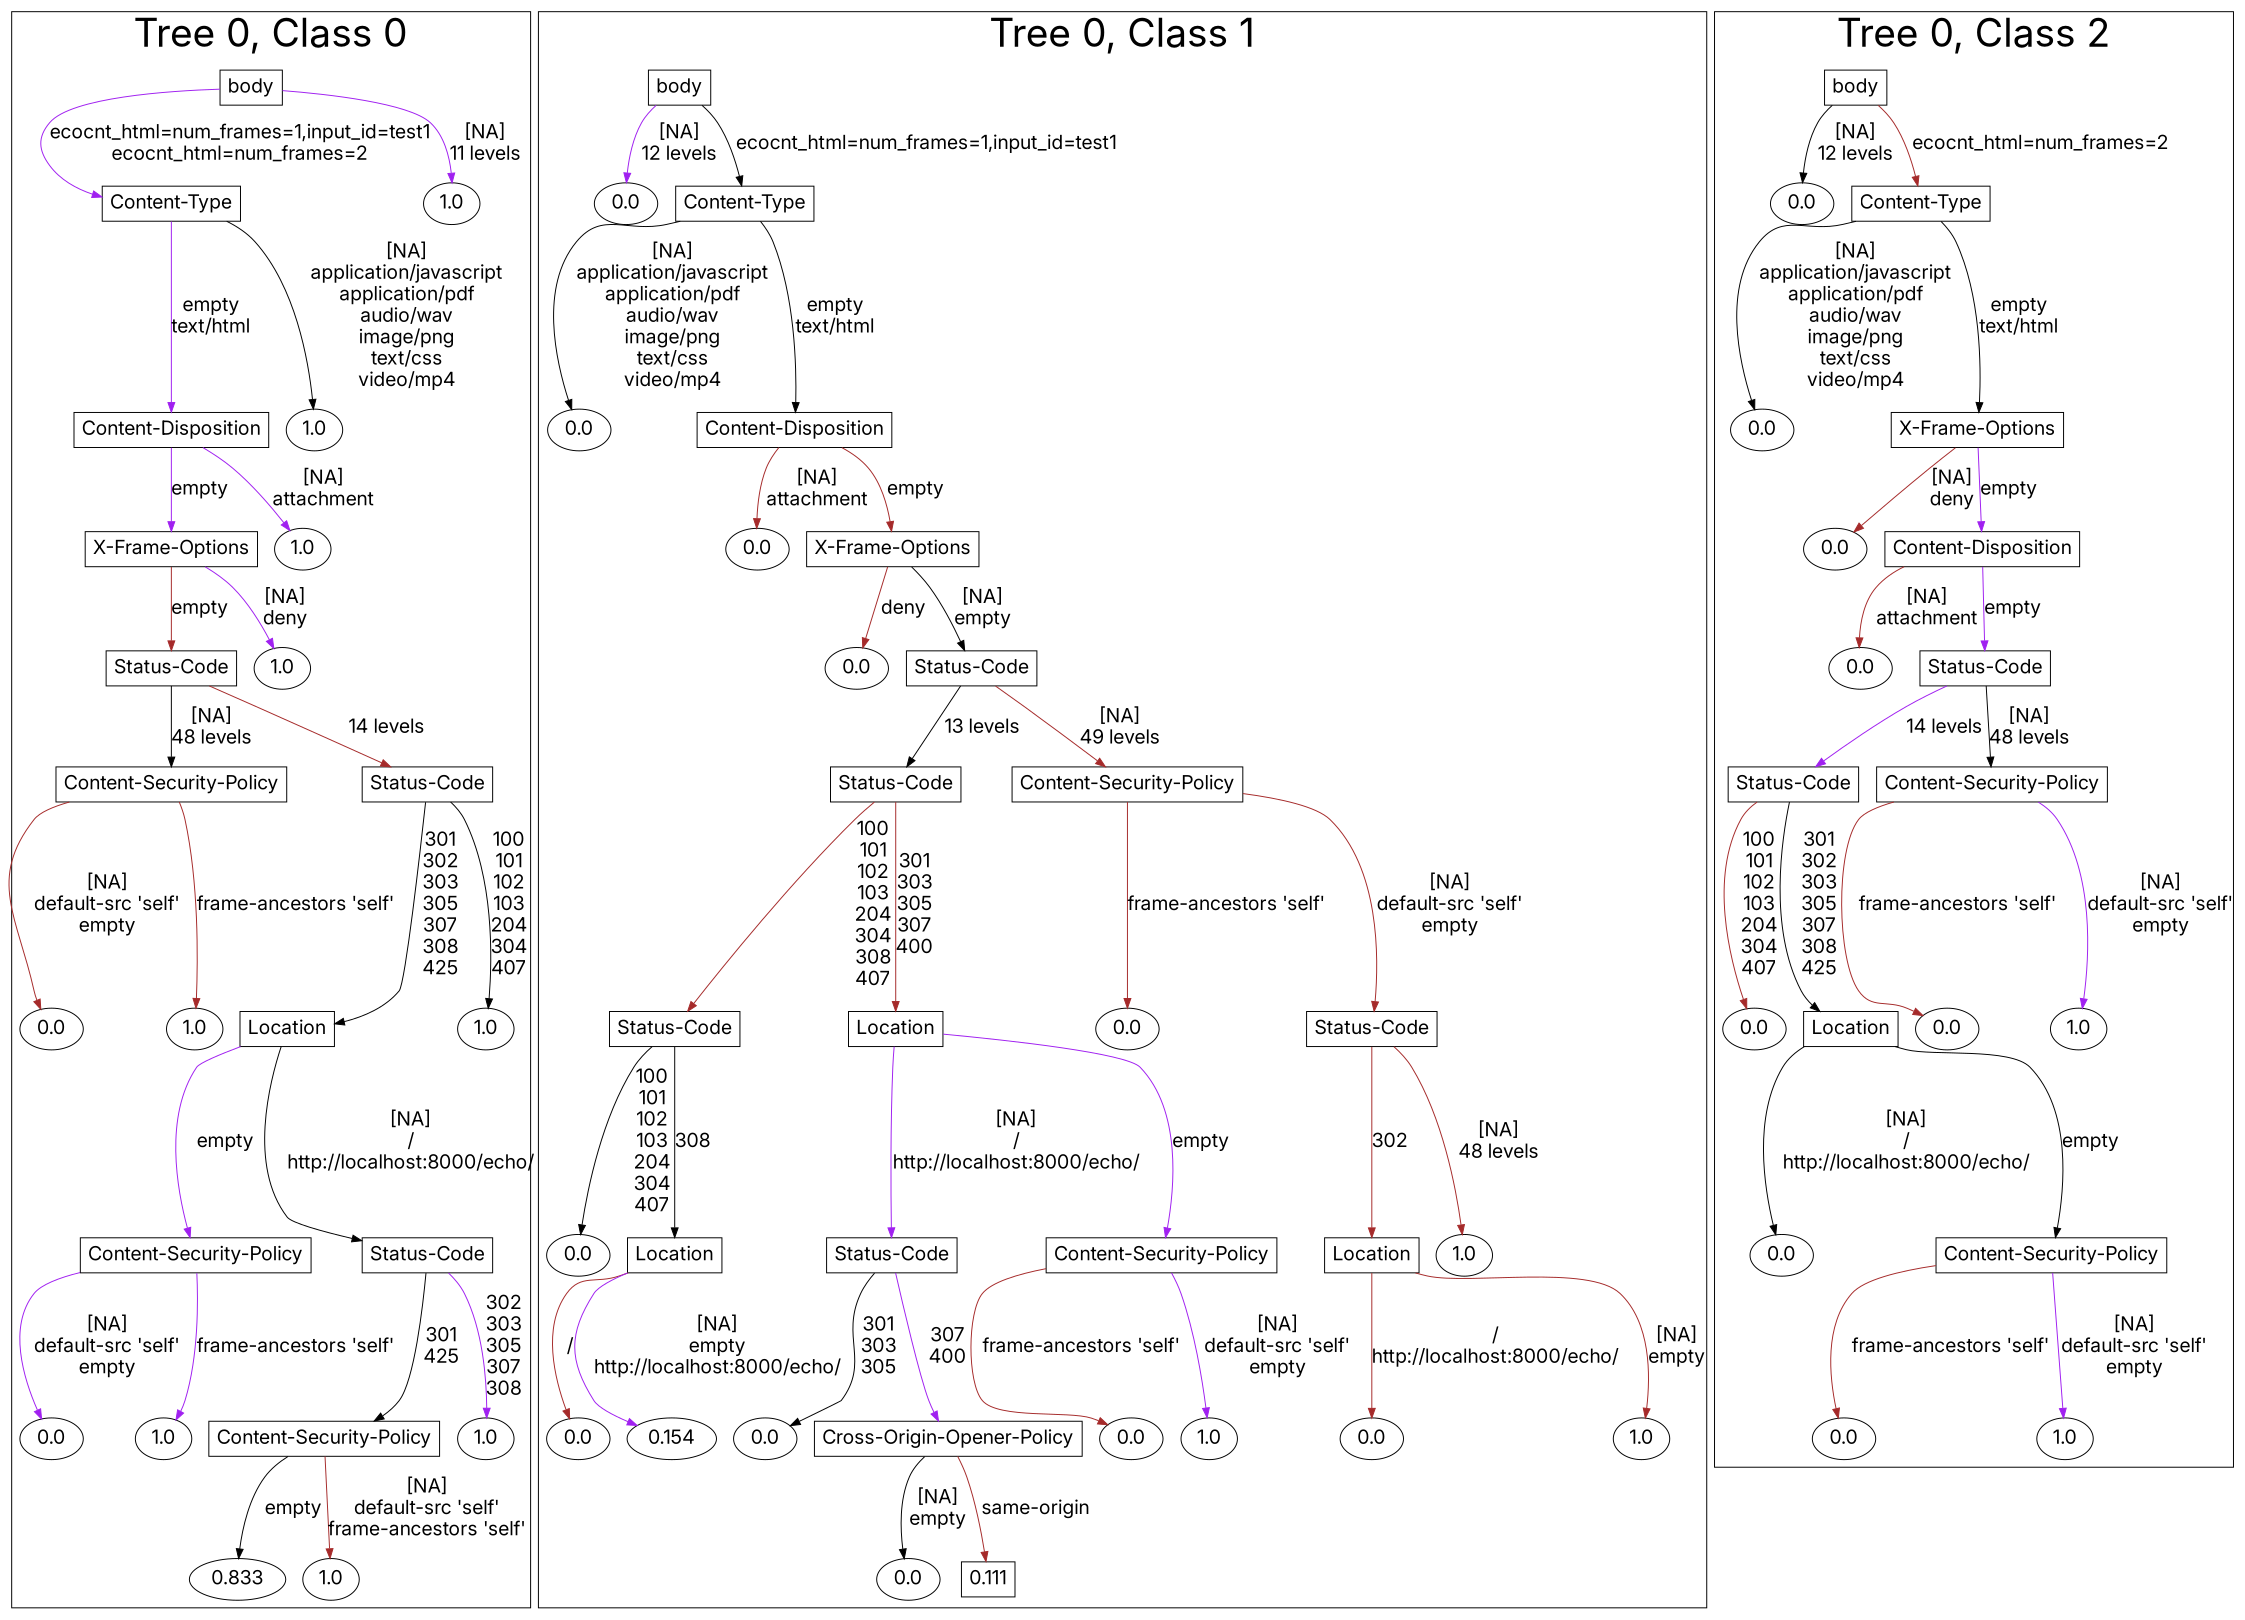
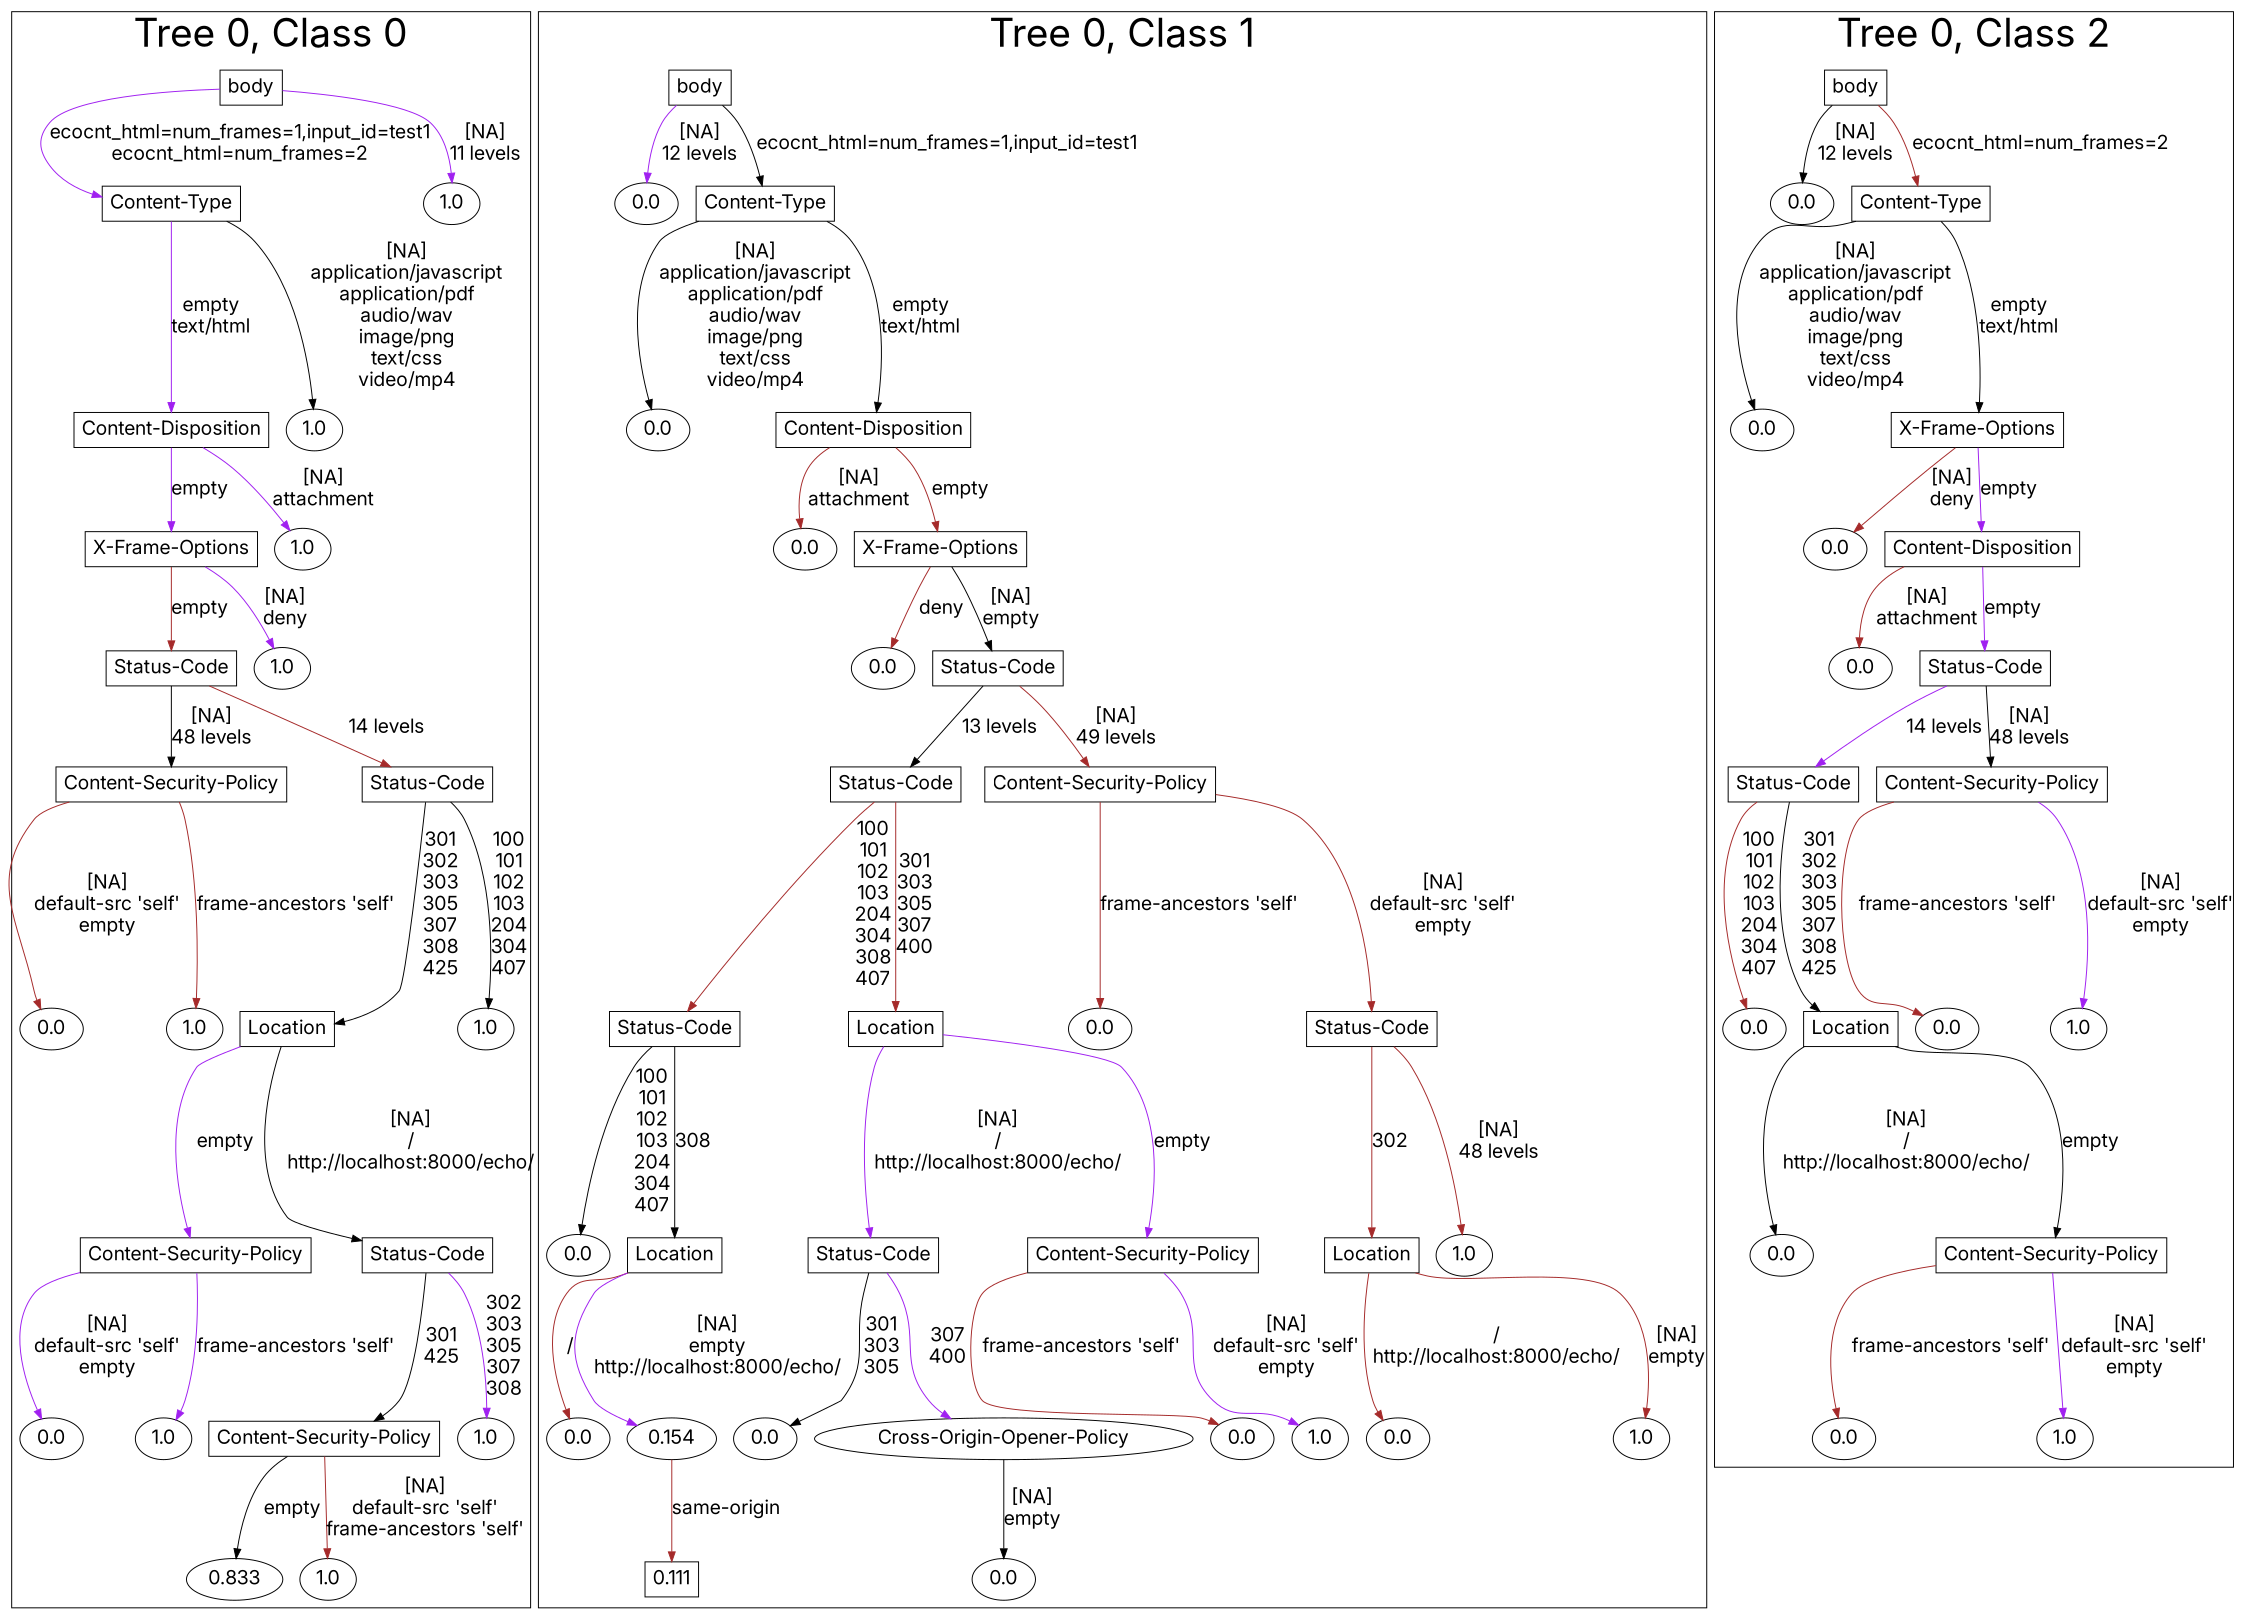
node "Cross-Origin-Opener-Policy": shape box -> ellipse
edge "Cross-Origin-Opener-Policy" -> "0.111": now "0.154" -> "0.111"
